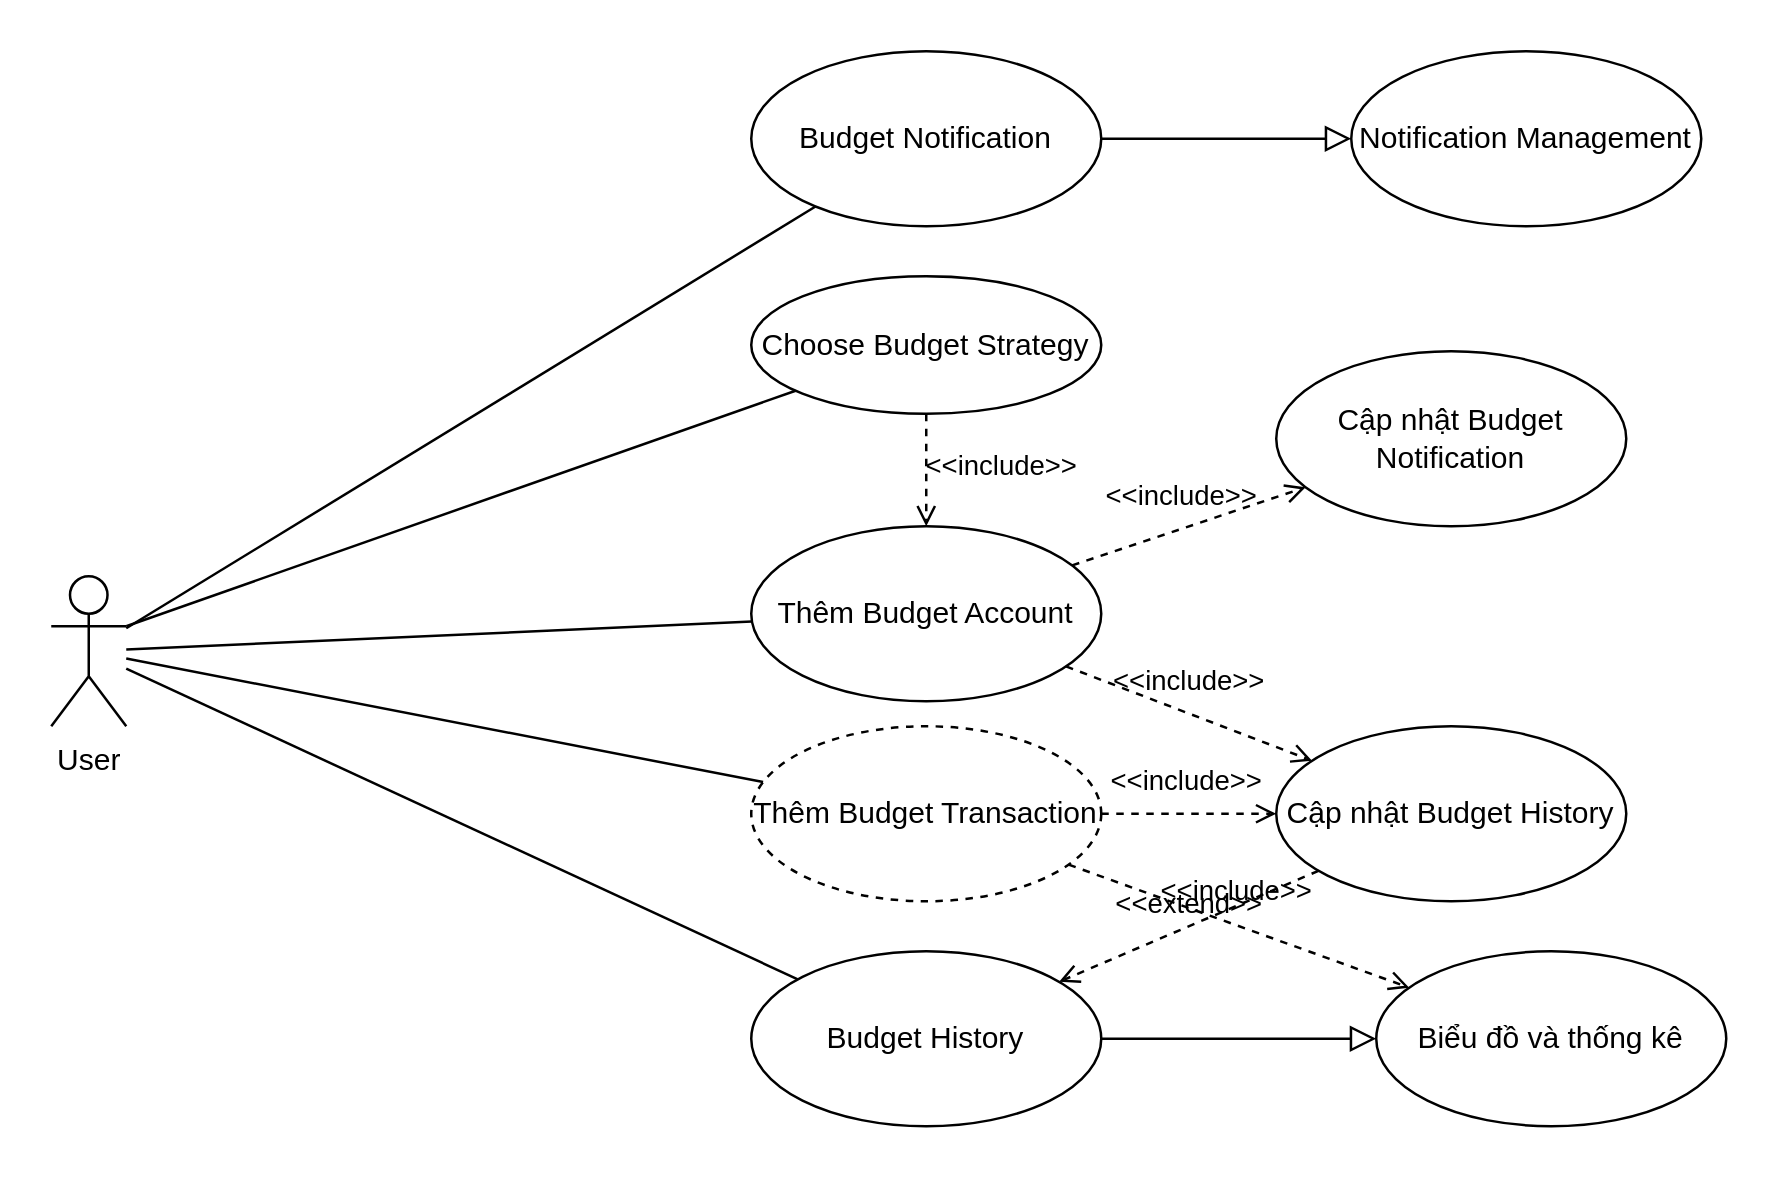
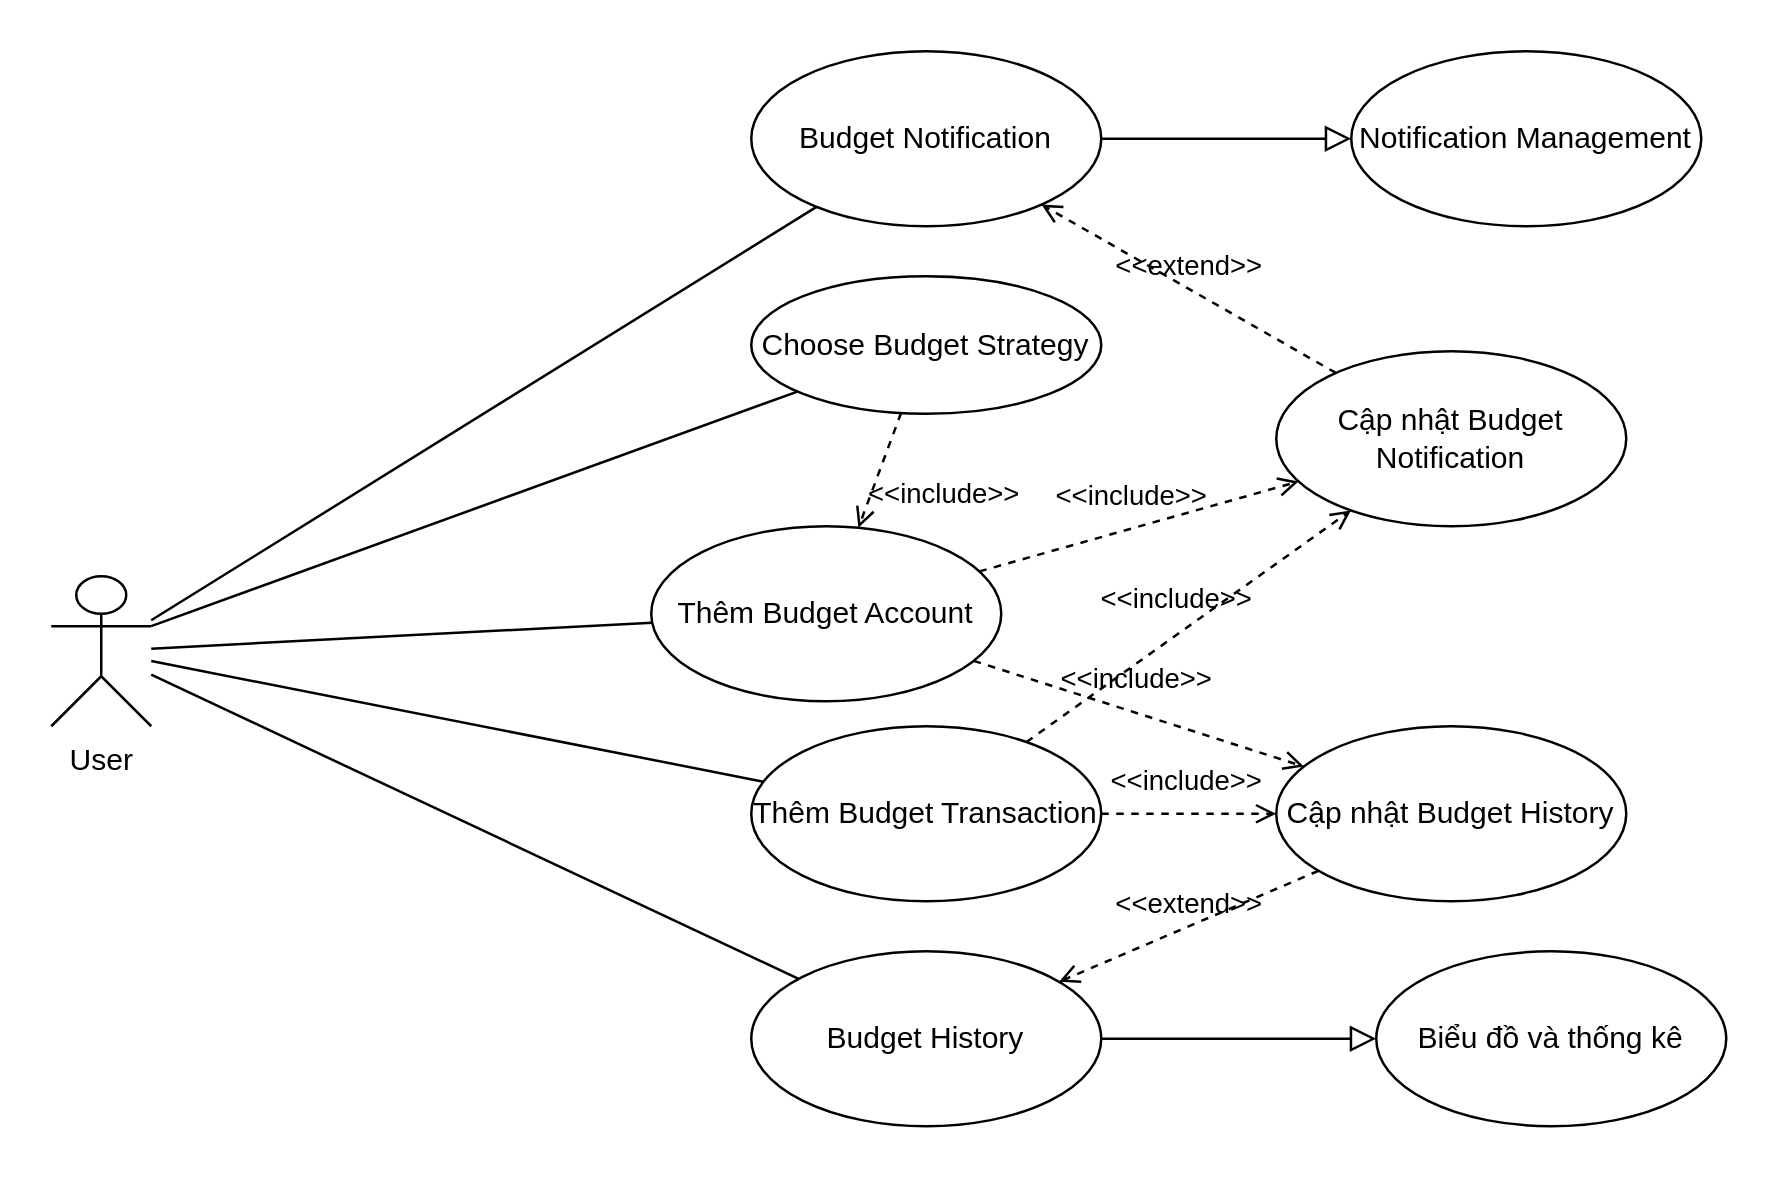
edge "Cập nhật Budget Notification" -> "Budget Notification": added, label "<<extend>>"
node "Thêm Budget Account": moved (926, 614) -> (826, 614)
node "User": size 75x150 -> 100x150
node "Thêm Budget Transaction": style dashed -> solid
edge "Thêm Budget Transaction" -> "Biểu đồ và thống kê": now "Thêm Budget Transaction" -> "Cập nhật Budget Notification"
